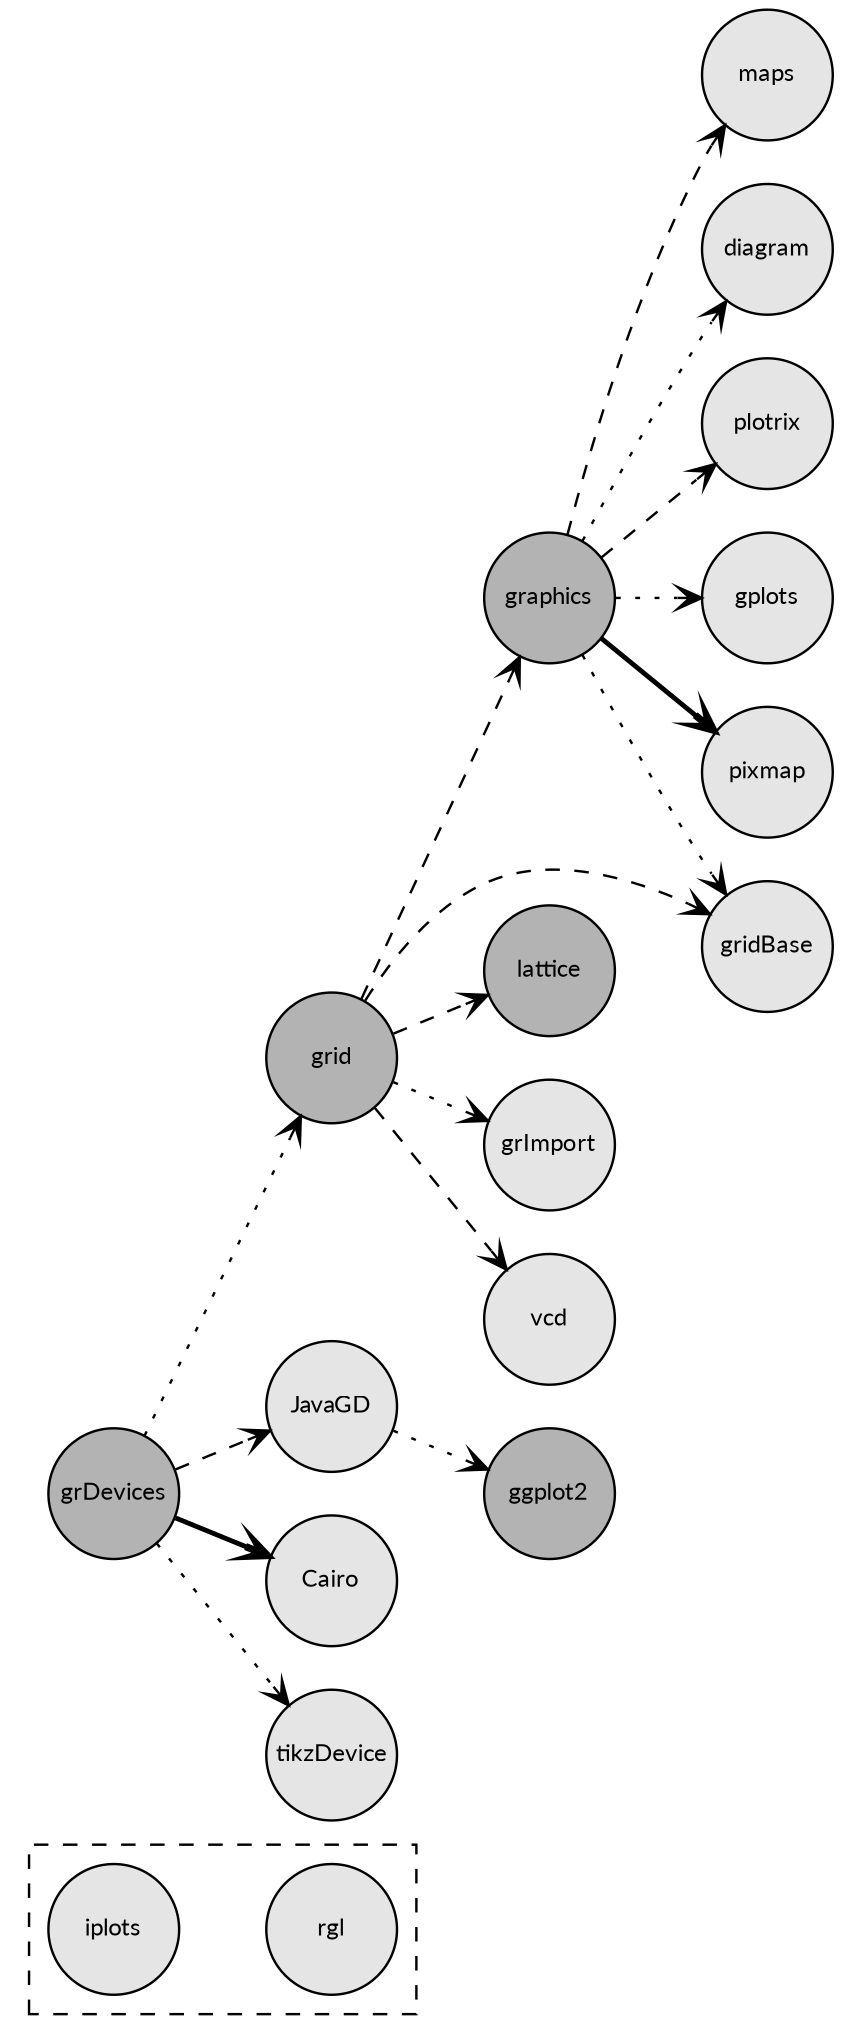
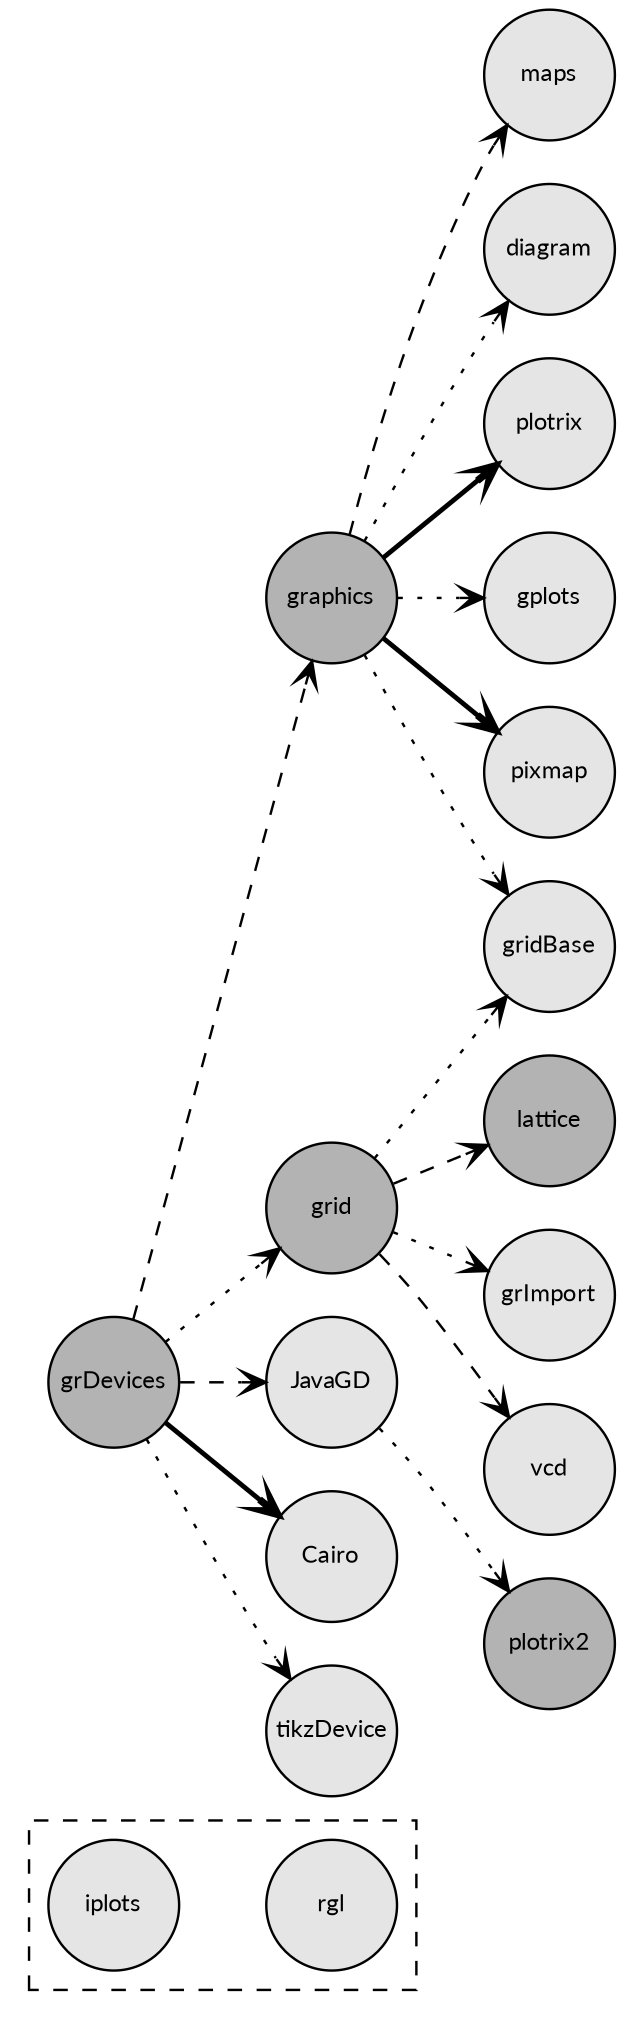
edge "graphics" -> "plotrix": style dashed -> bold
edge "grid" -> "graphics": now "grDevices" -> "graphics"
edge "grid" -> "gridBase": style dashed -> dotted
node "ggplot2": label "ggplot2" -> "plotrix2"
